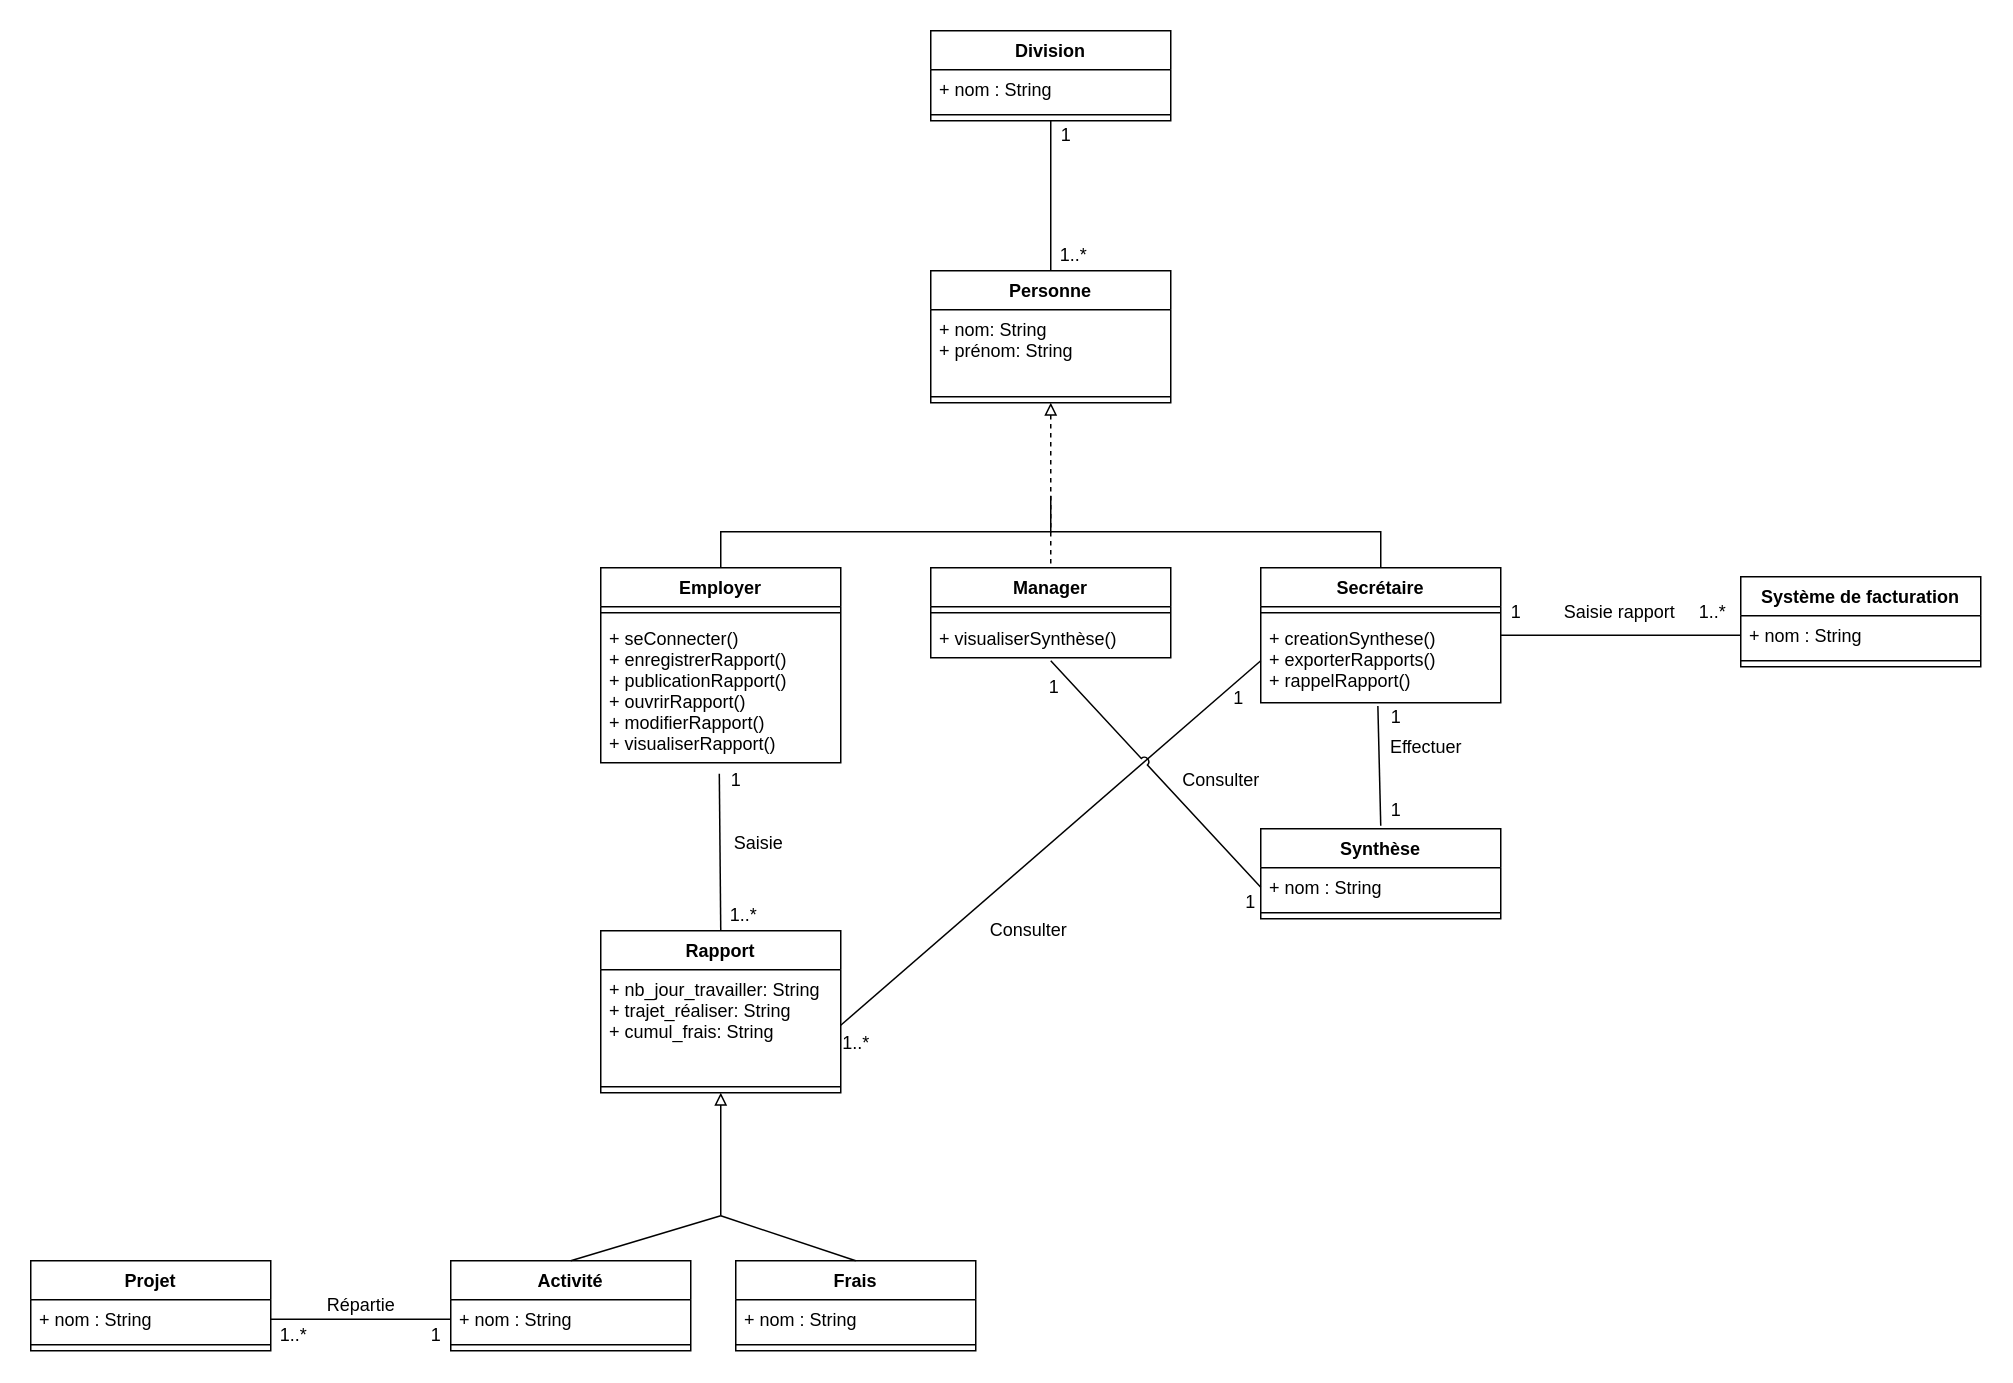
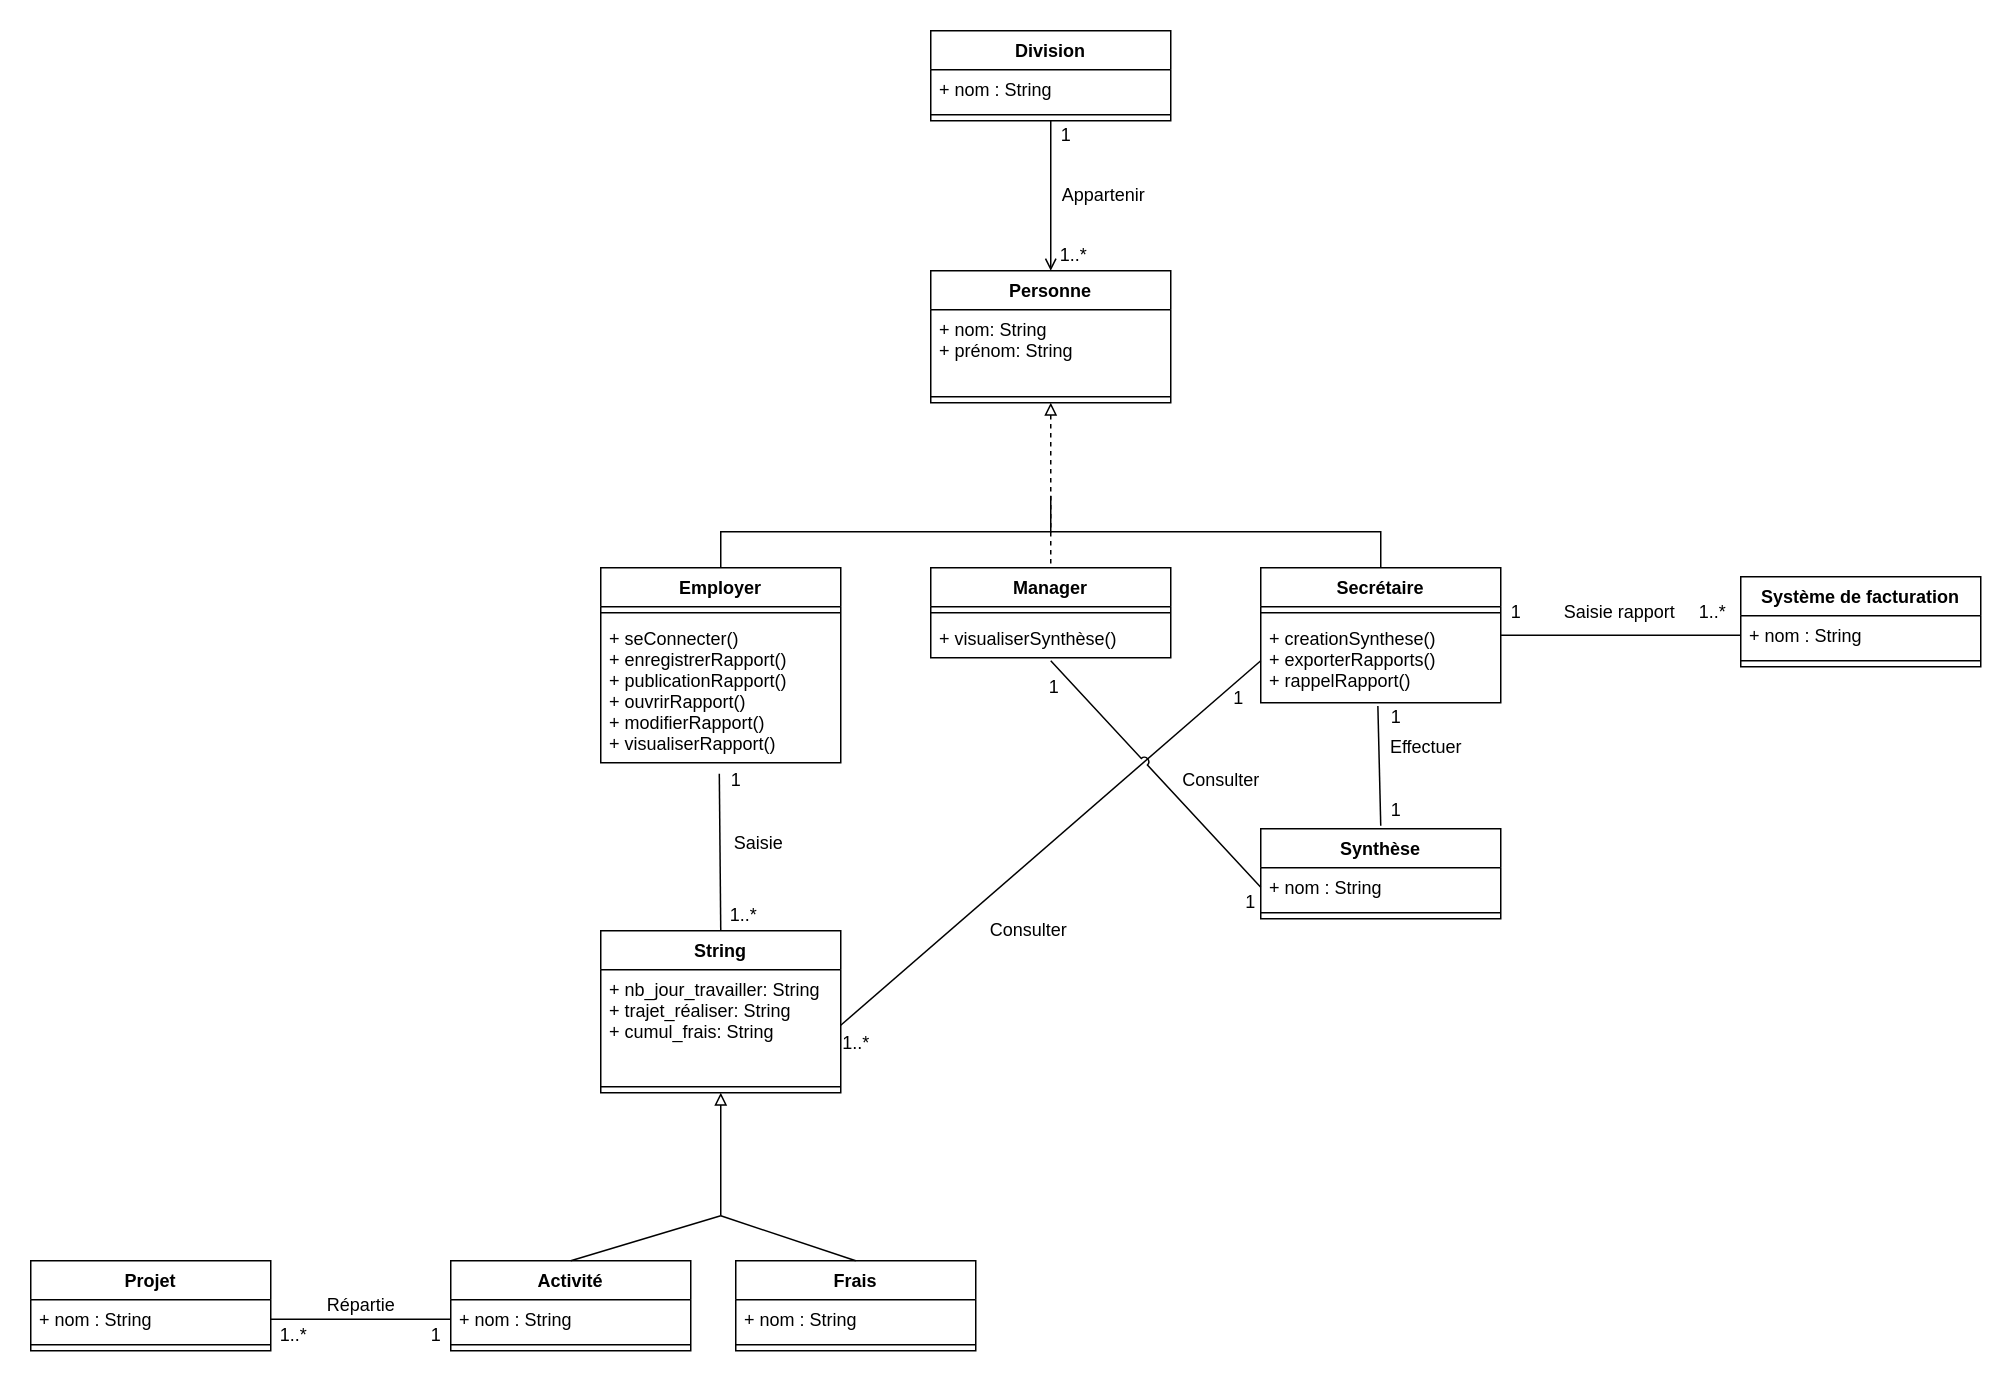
node "Appartenir": added
edge "Division" -- "Personne": arrowhead none -> open
node "Rapport": label "Rapport" -> "String"
